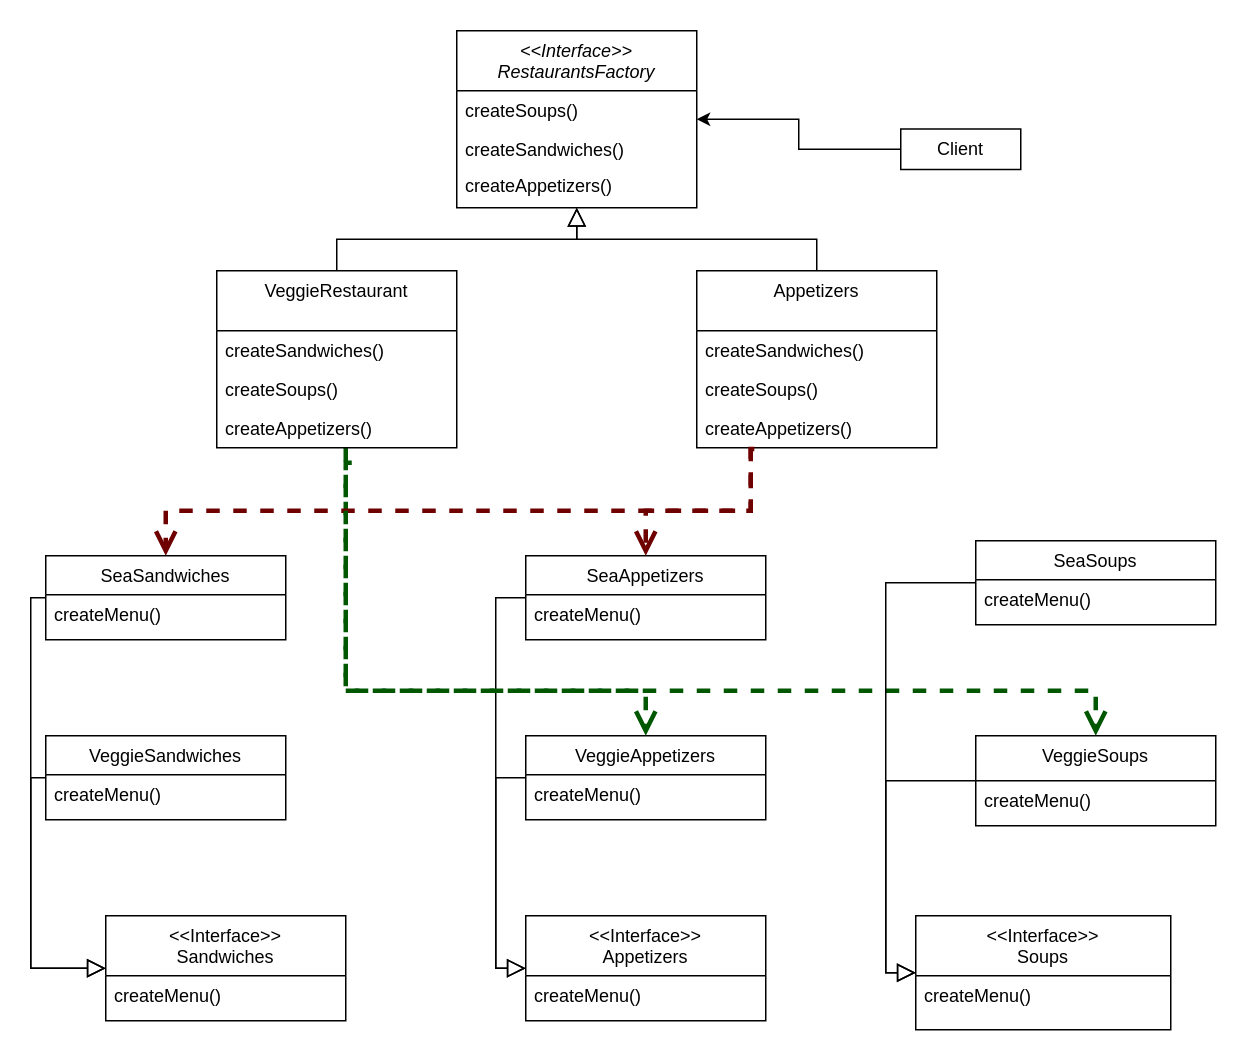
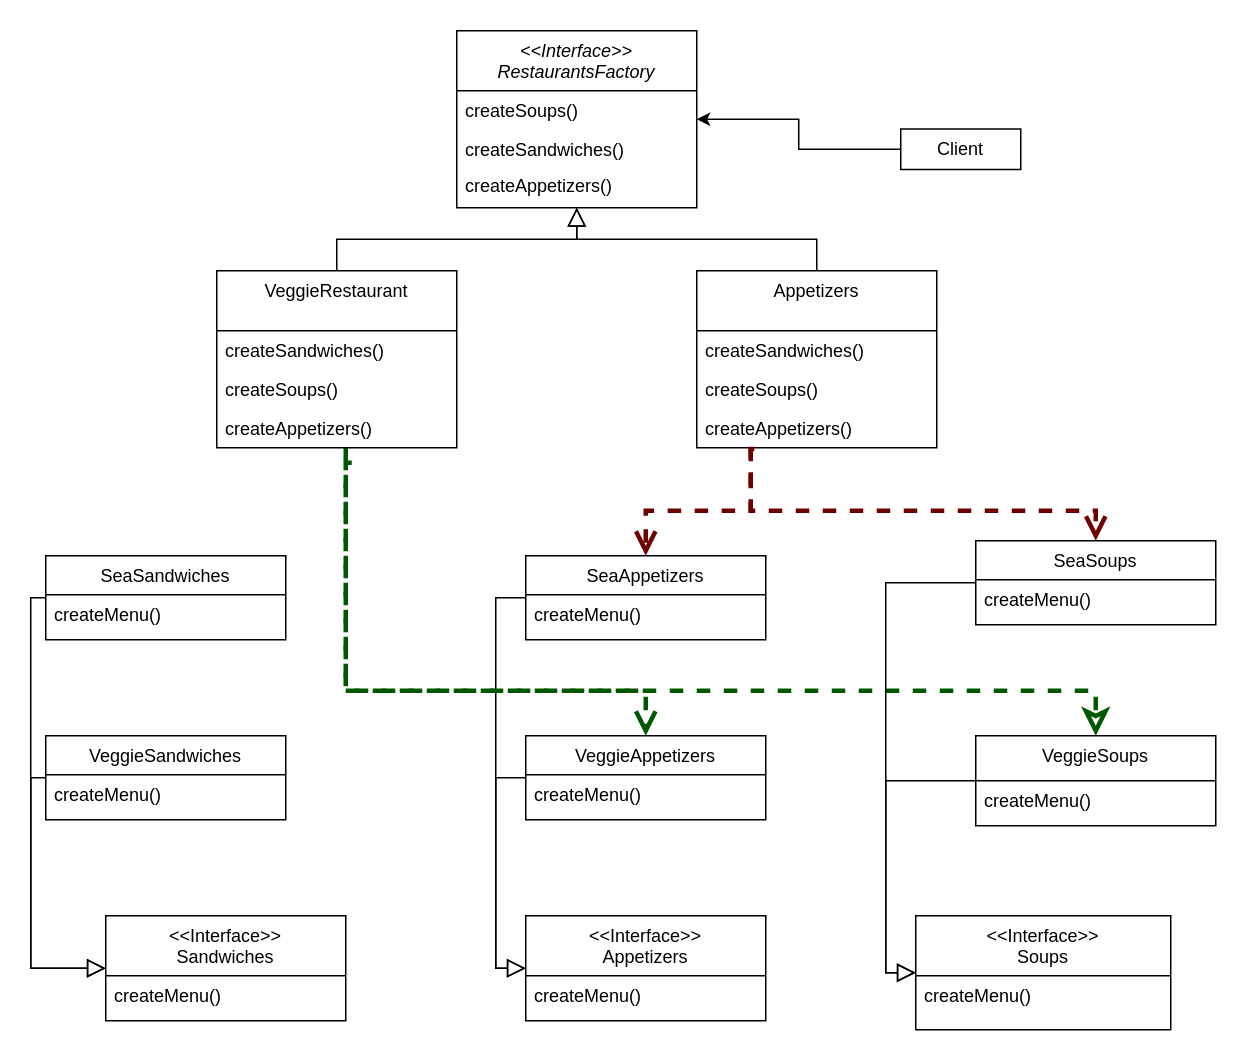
edge "Appetizers" -> "SeaSandwiches": removed
edge "Appetizers" -> "SeaSoups": added
edge "VeggieRestaurant" -> "VeggieSoups": arrowhead open -> classic
